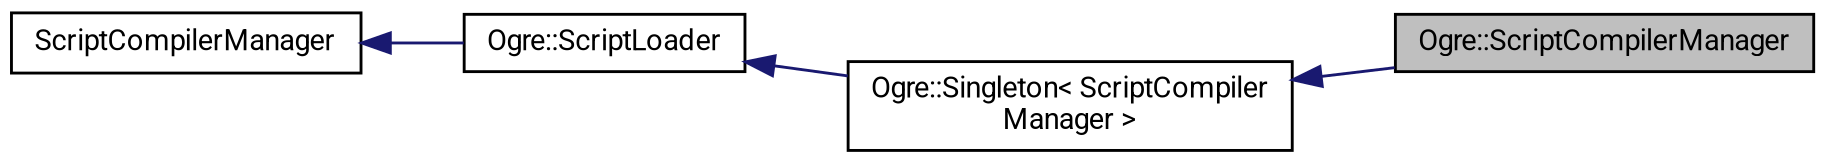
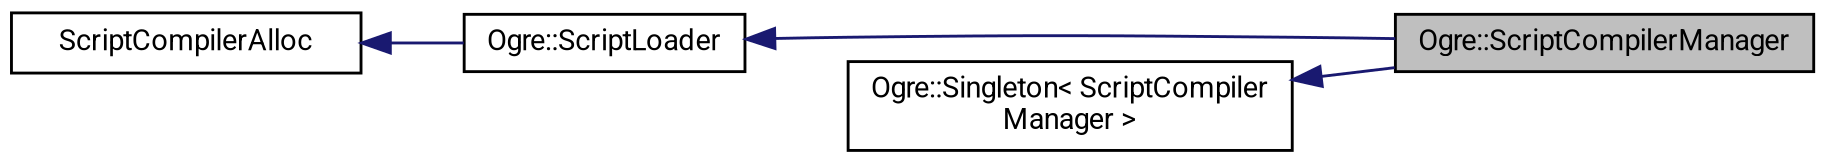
node "ScriptCompilerManager": label "ScriptCompilerManager" -> "ScriptCompilerAlloc"
edge "Ogre::Singleton< ScriptCompiler Manager >" -> "Ogre::ScriptLoader": now "Ogre::ScriptCompilerManager" -> "Ogre::ScriptLoader"
